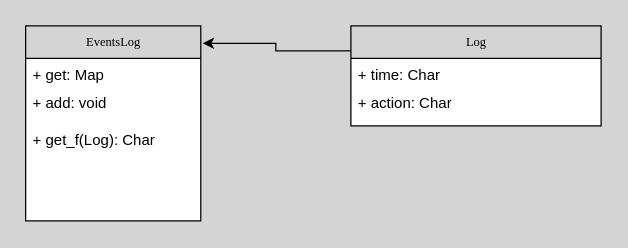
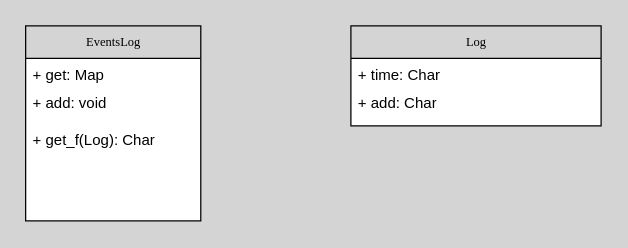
edge "Log" -> "EventsLog": removed
node "+ action: Char": label "+ action: Char" -> "+ add: Char"
